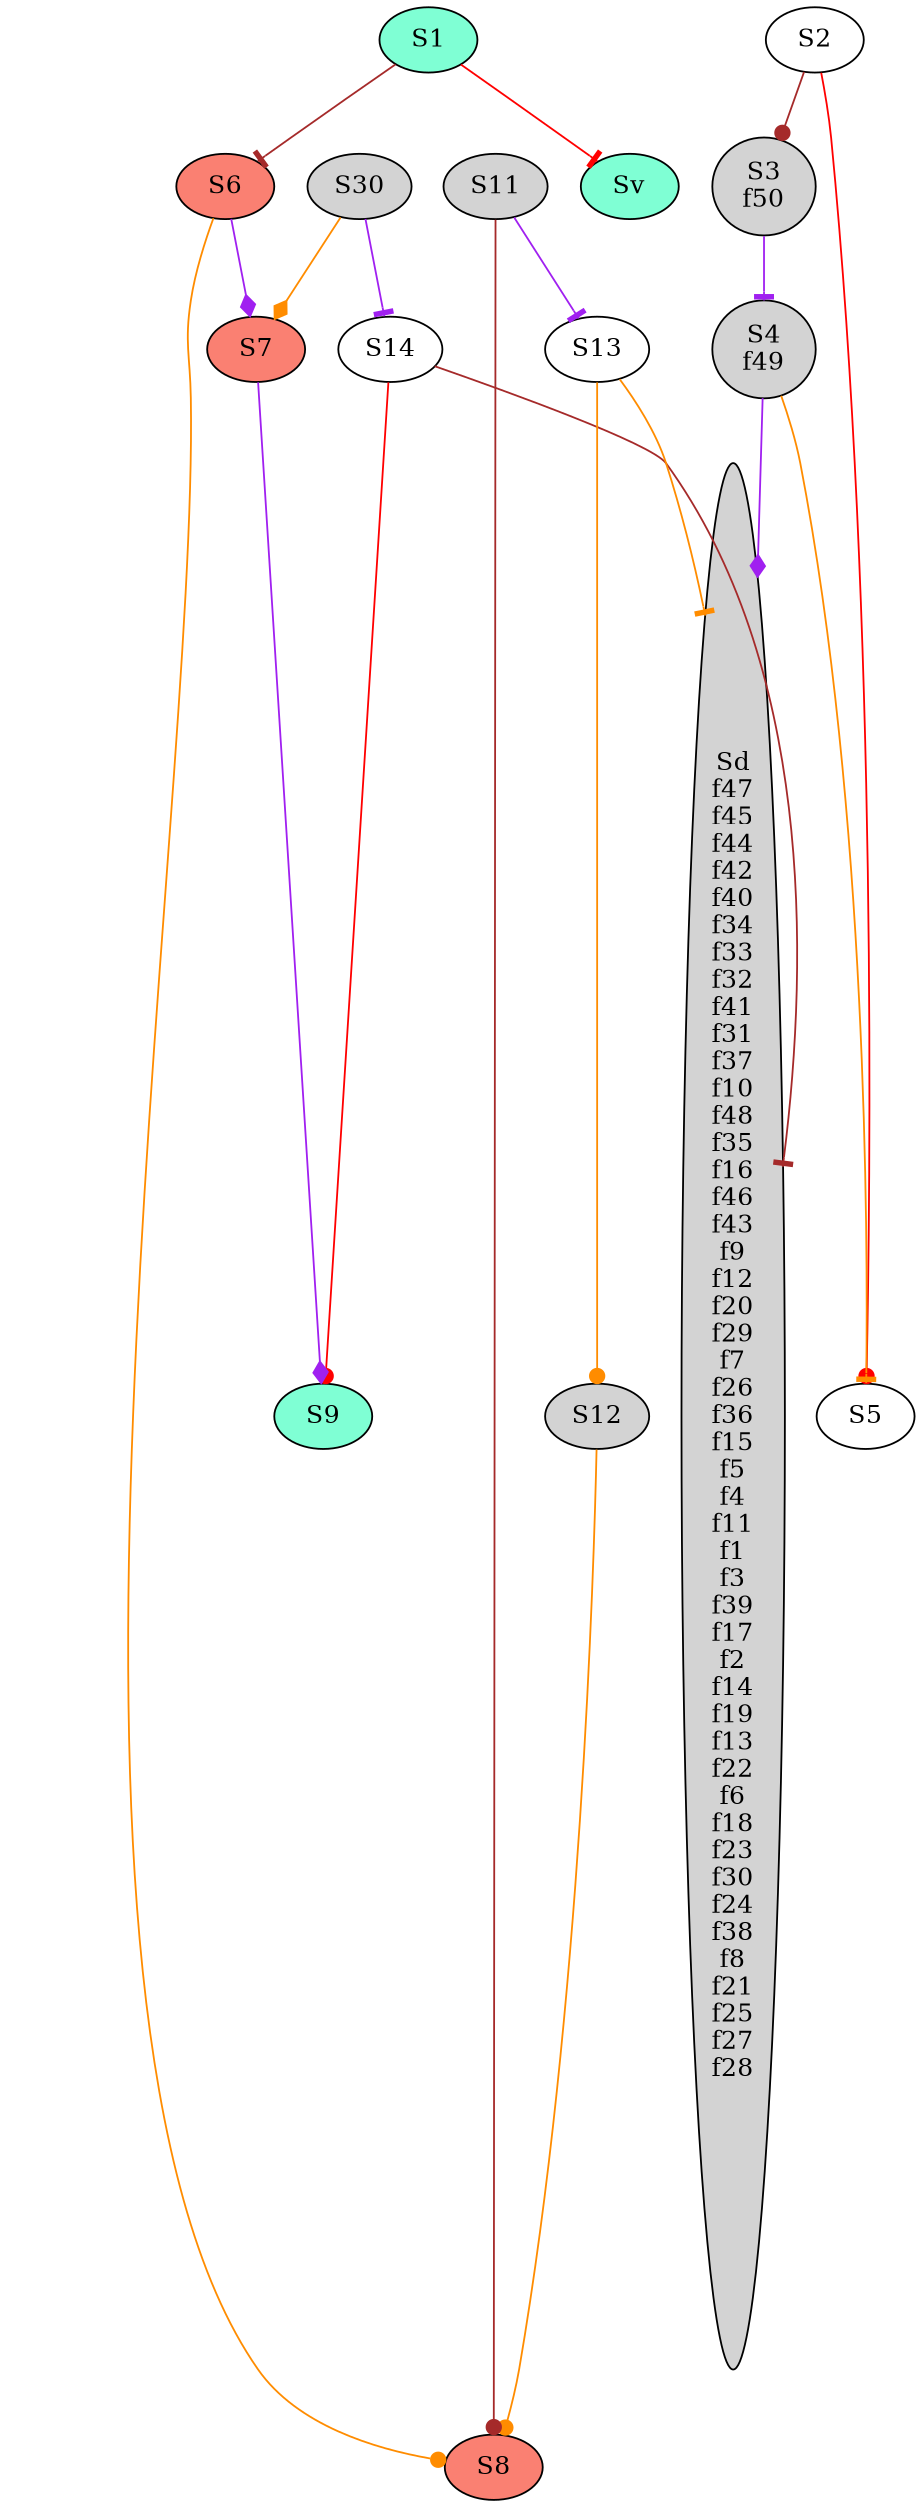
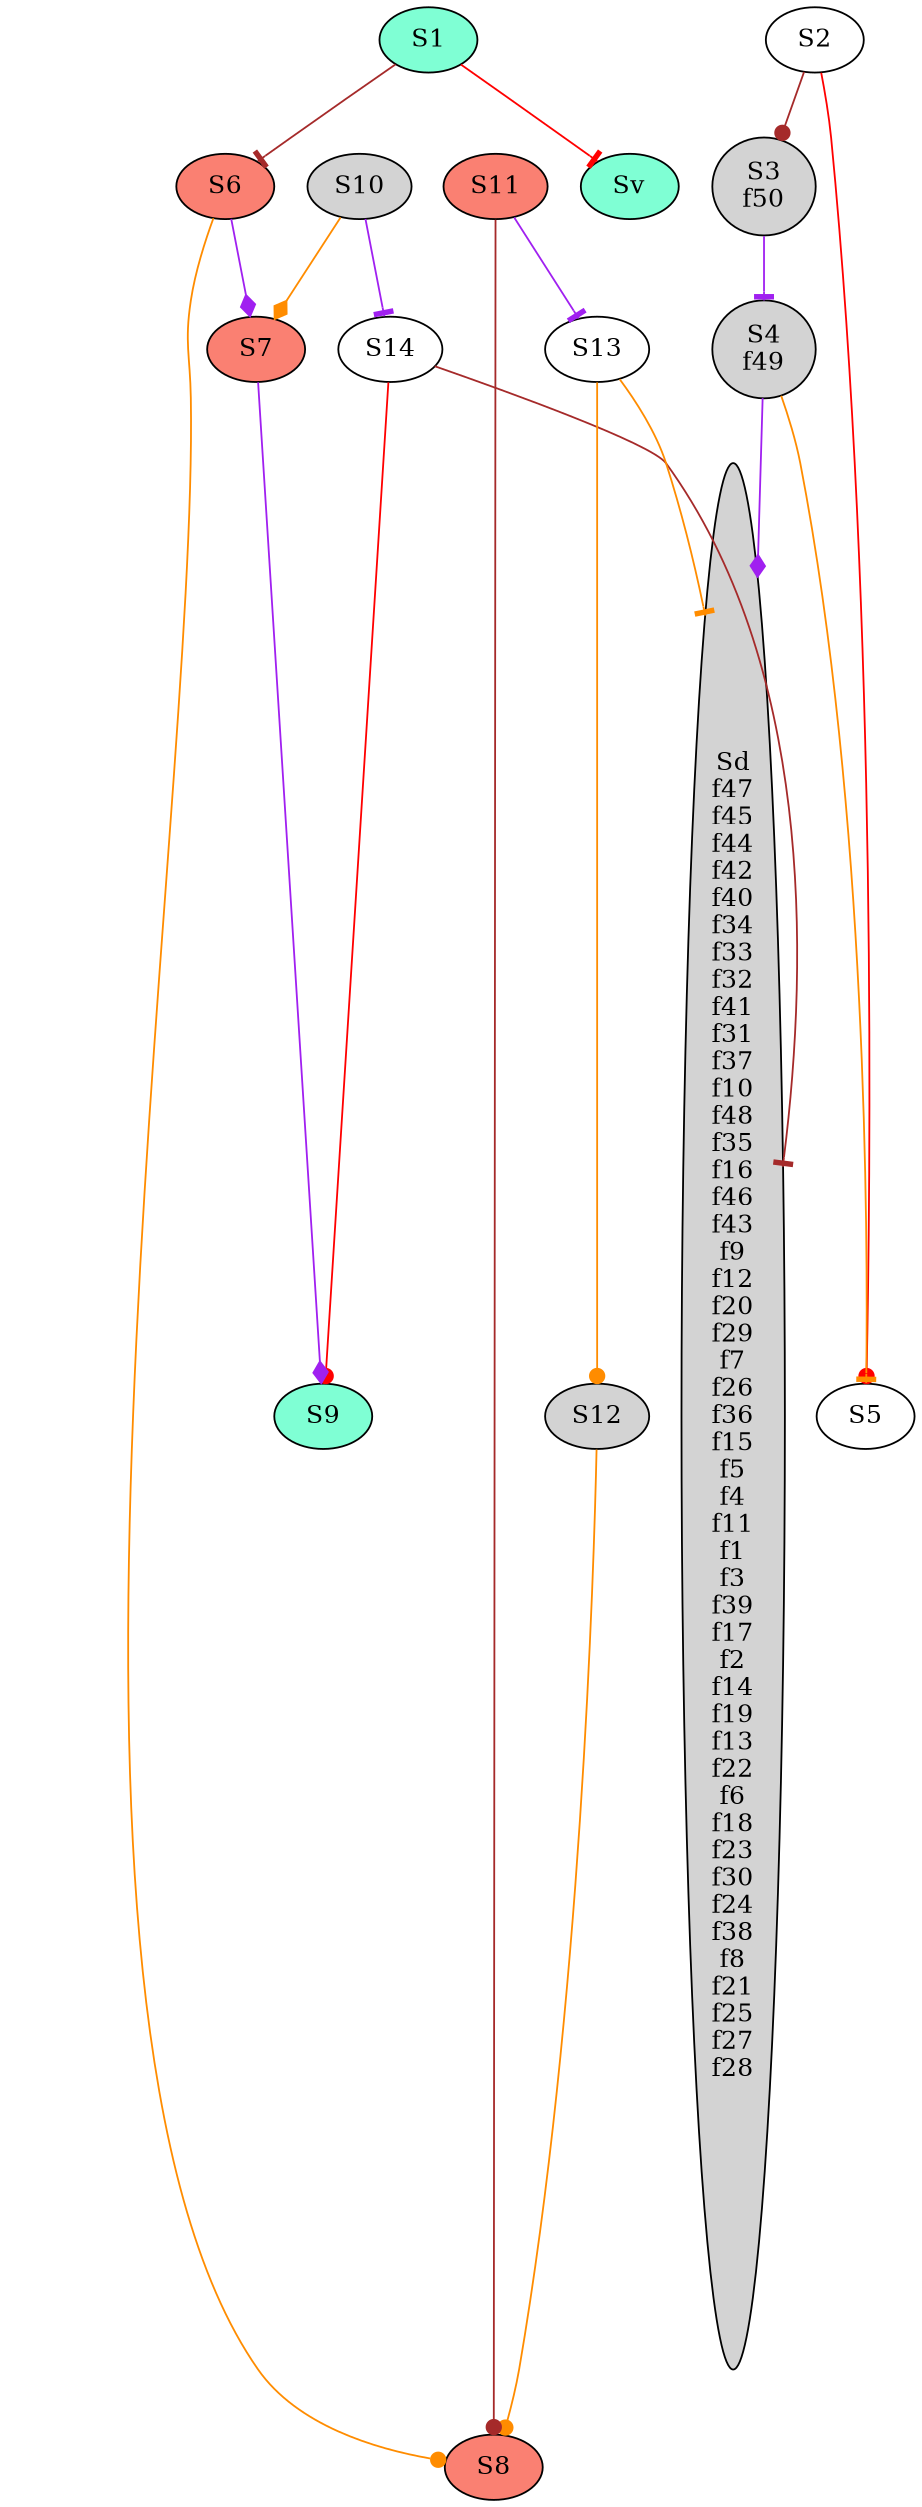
node "S30": label "S30" -> "S10"
node "S11": fillcolor lightgrey -> salmon
